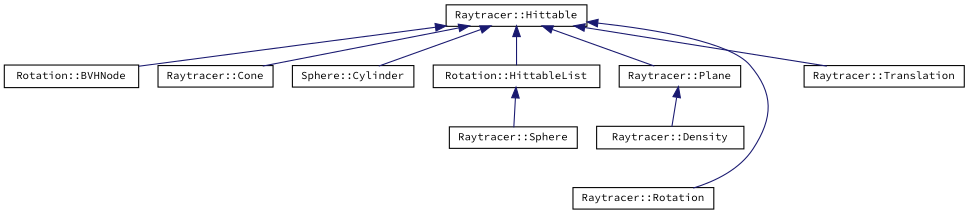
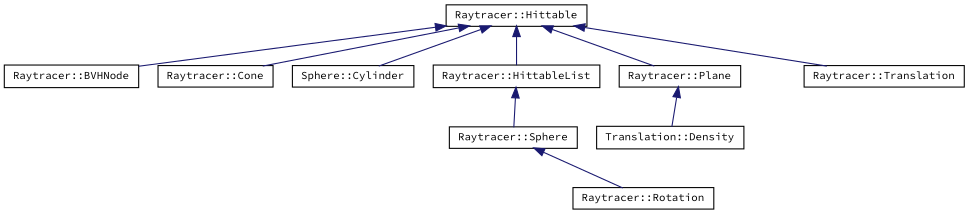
edge "Raytracer::Rotation" -> "Raytracer::Hittable": now "Raytracer::Rotation" -> "Raytracer::Sphere"
node "Rotation::BVHNode": label "Rotation::BVHNode" -> "Raytracer::BVHNode"
node "Rotation::HittableList": label "Rotation::HittableList" -> "Raytracer::HittableList"
node "Raytracer::Density": label "Raytracer::Density" -> "Translation::Density"
